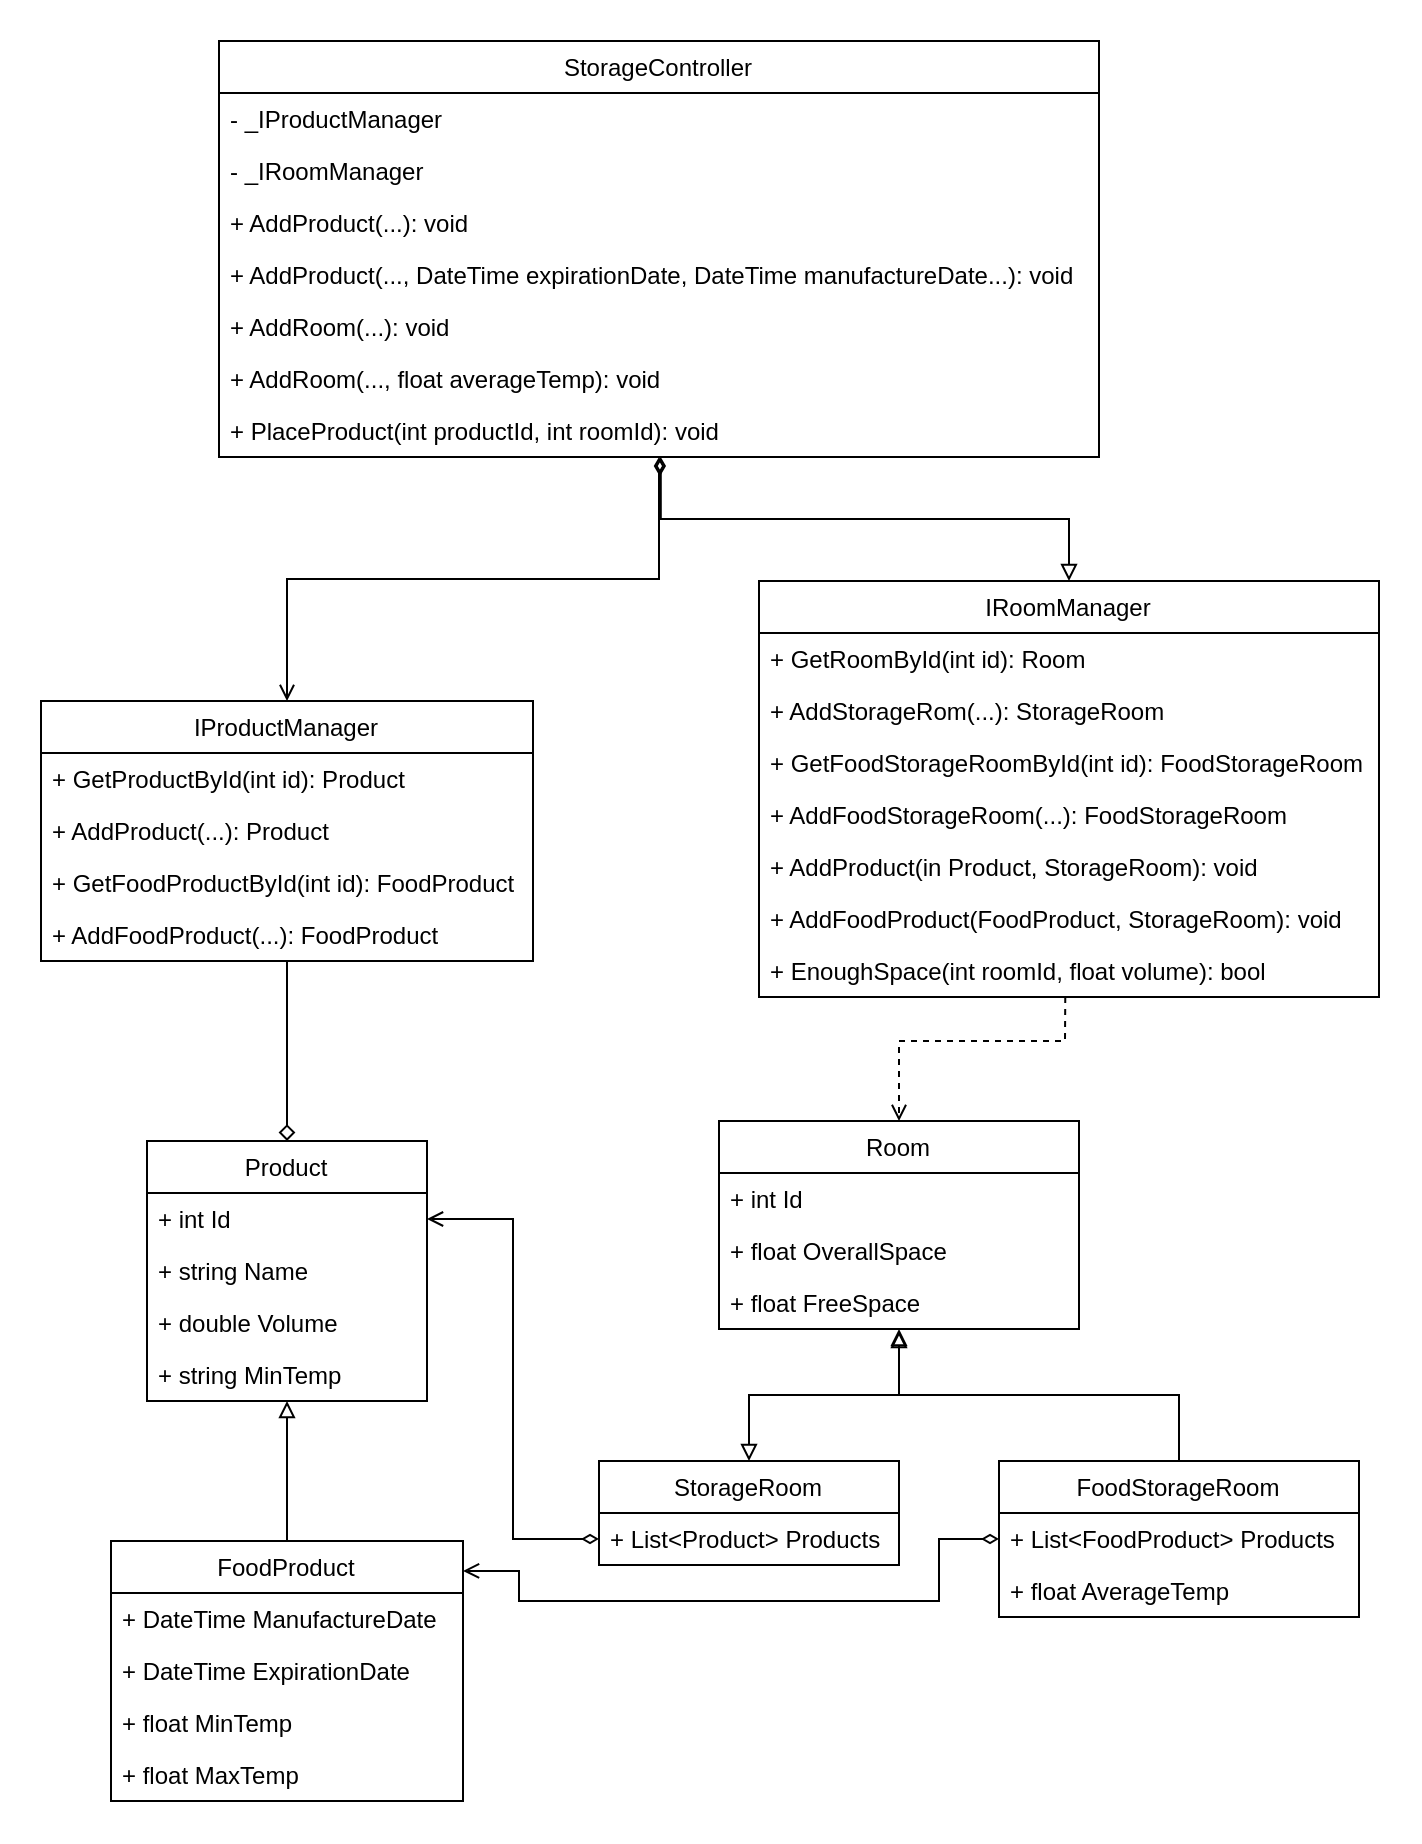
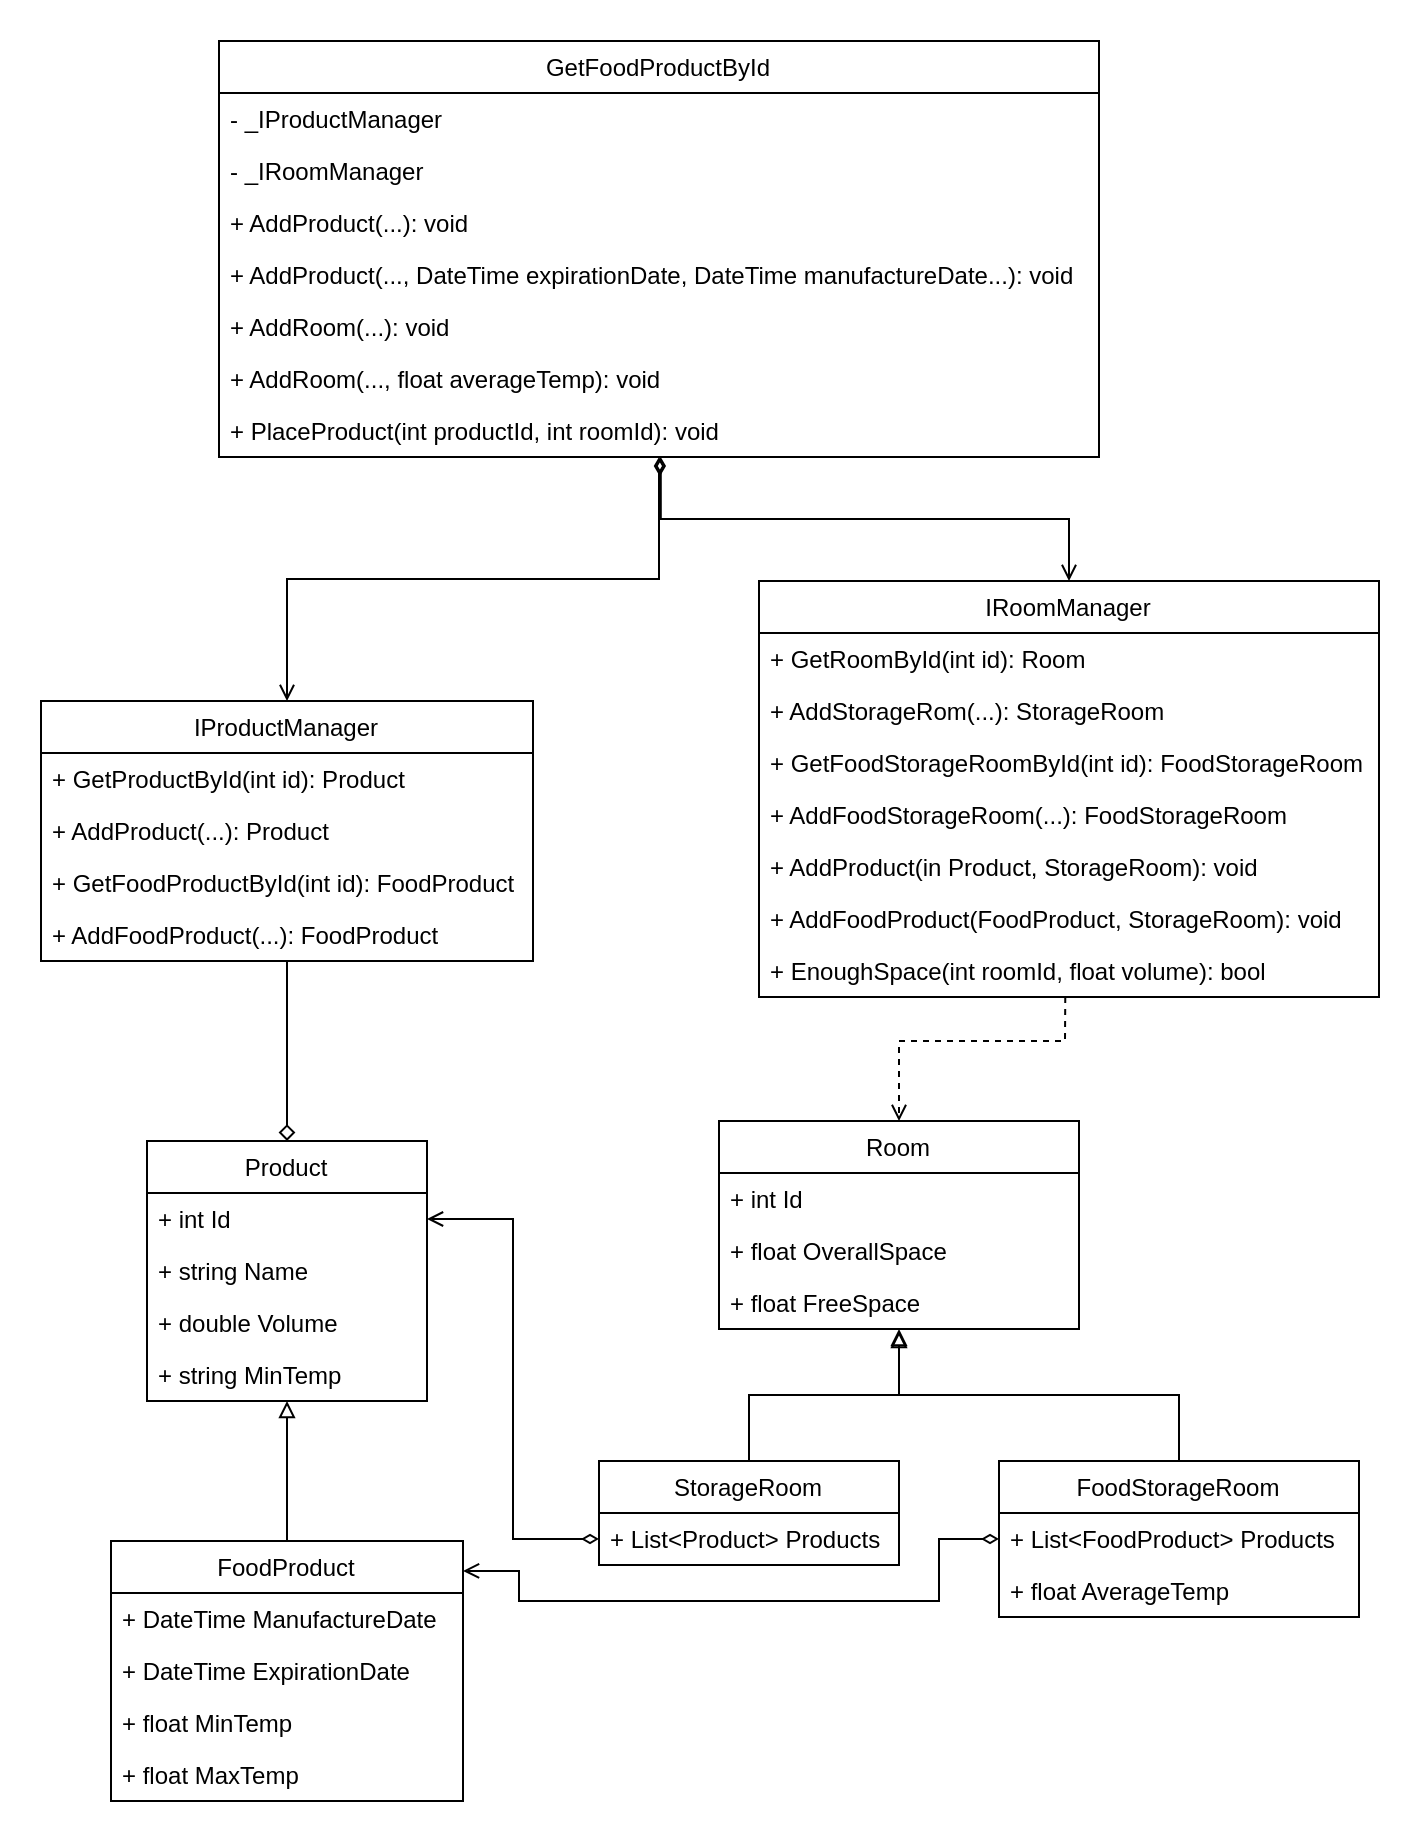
node "StorageController": label "StorageController" -> "GetFoodProductById"
edge "+ PlaceProduct(int productId, int roomId): void" -- "IRoomManager": arrowhead block -> open
edge "Room" -- "StorageRoom": arrowhead block -> none
